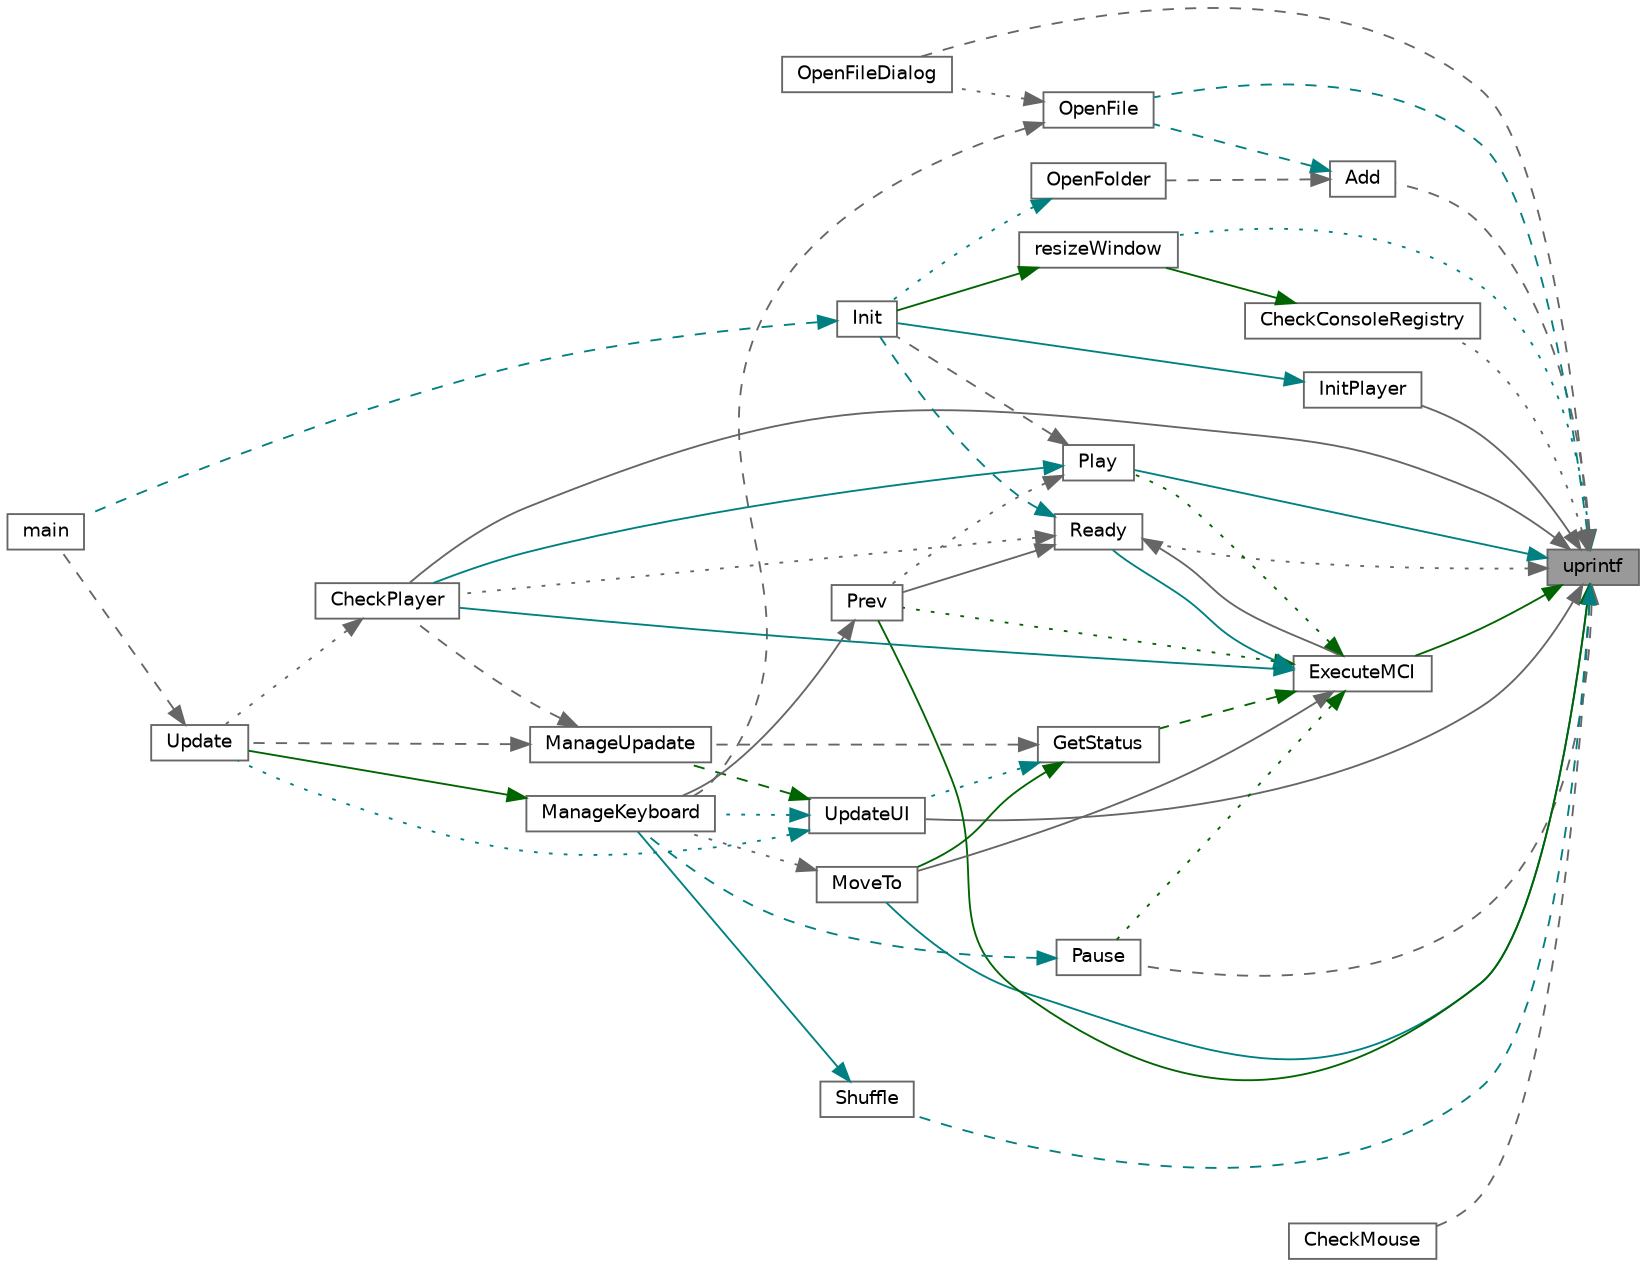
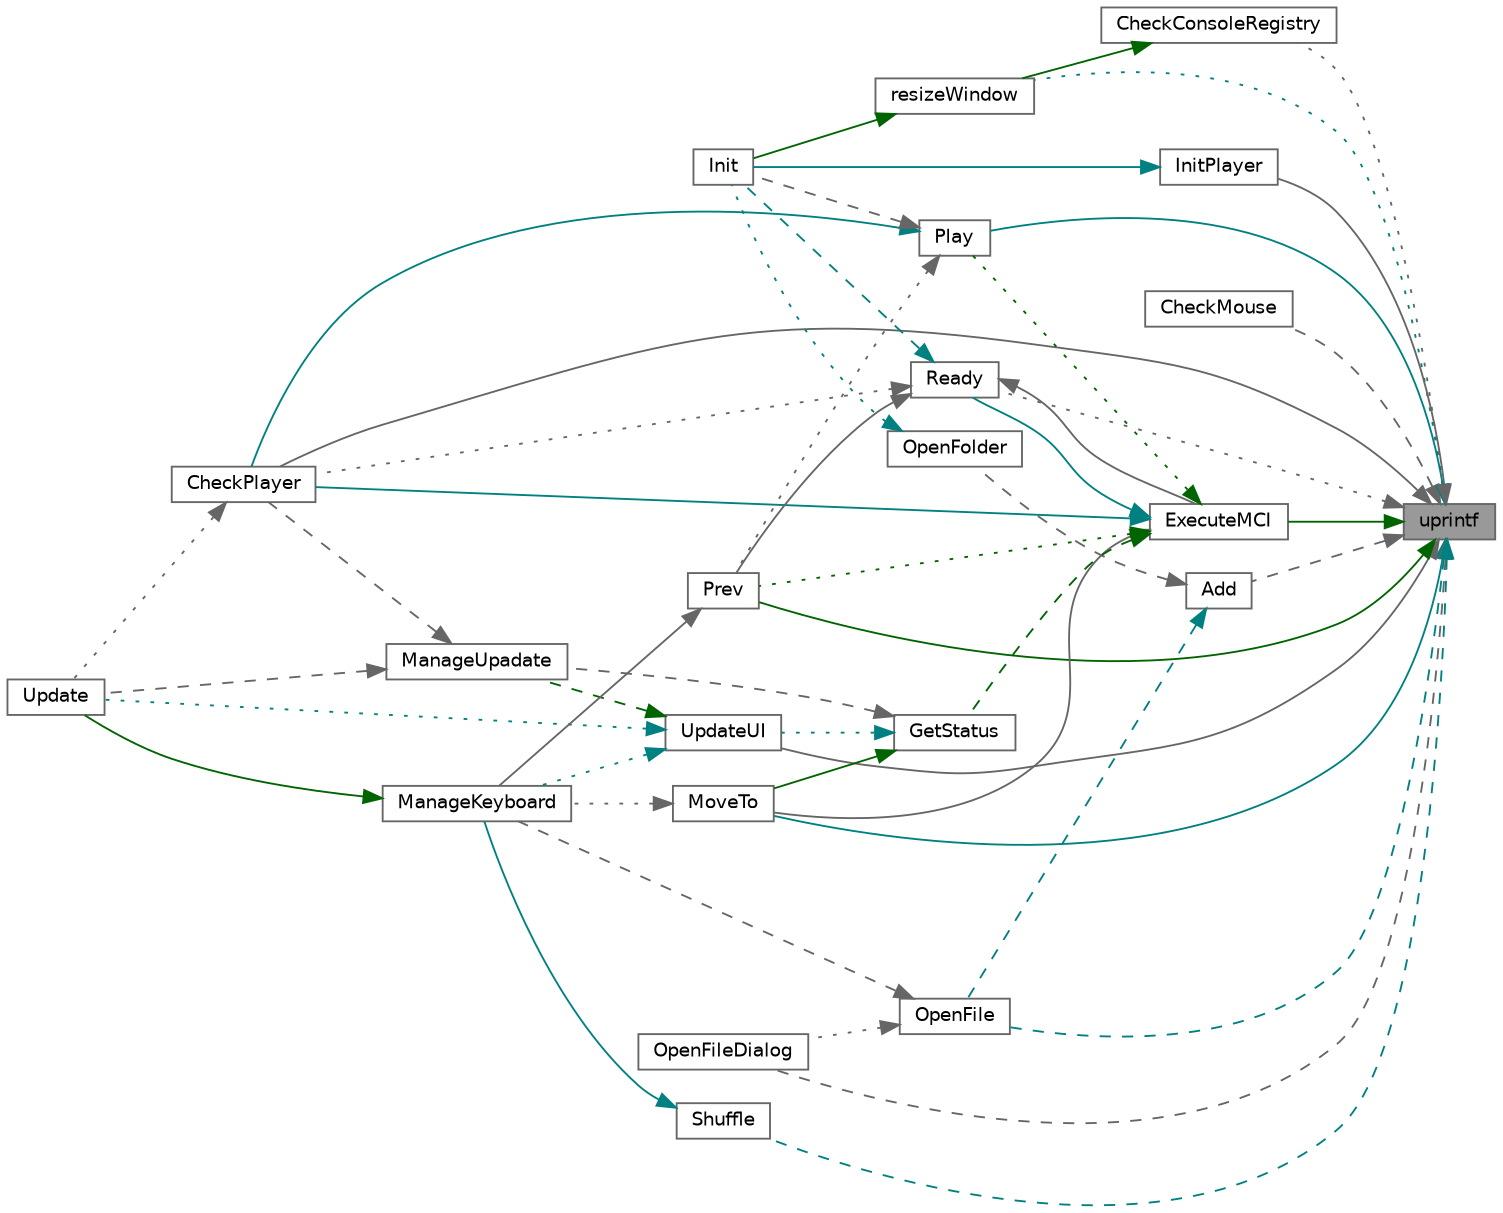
node "main": removed
node "Pause": removed
